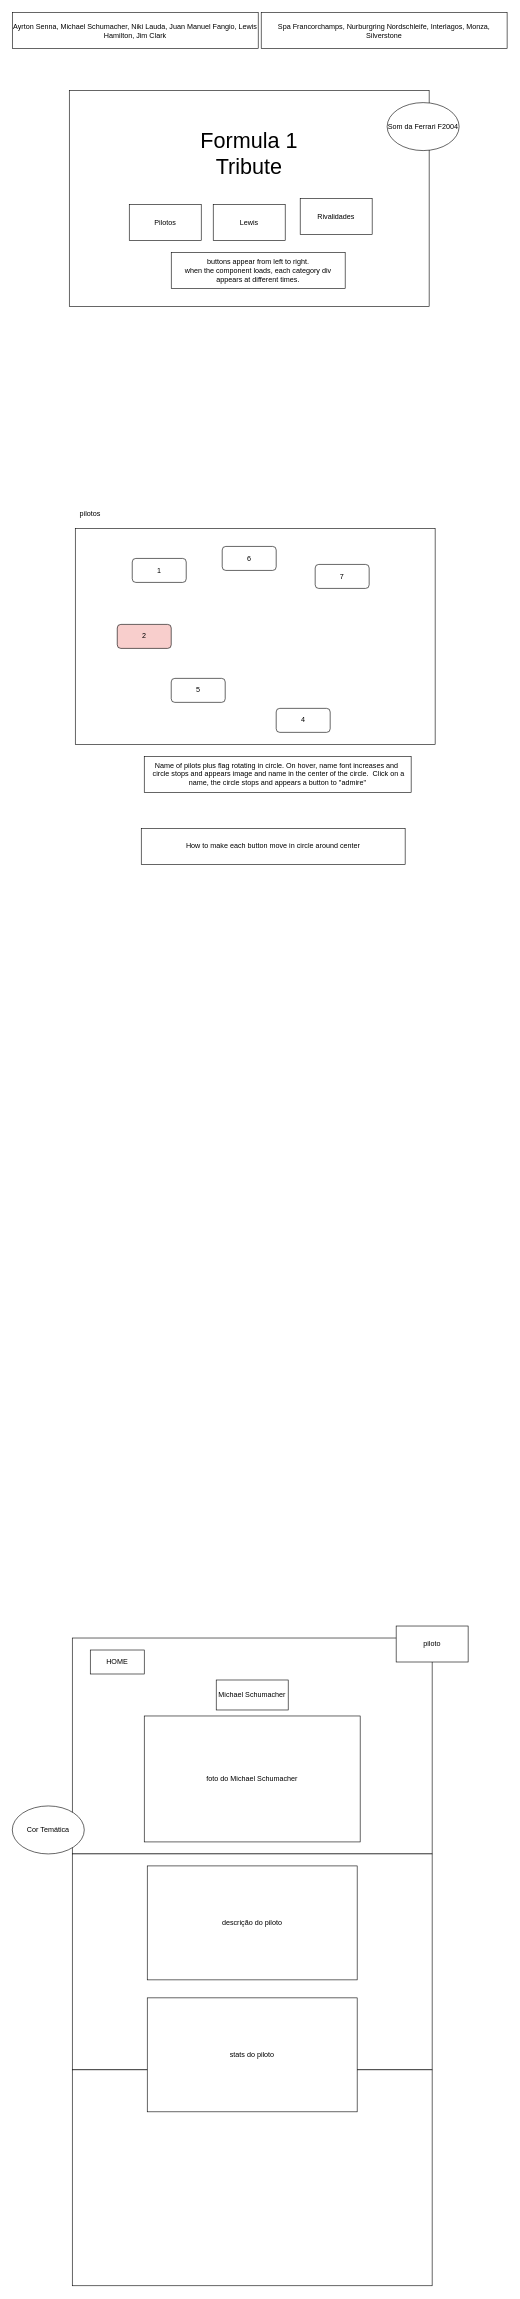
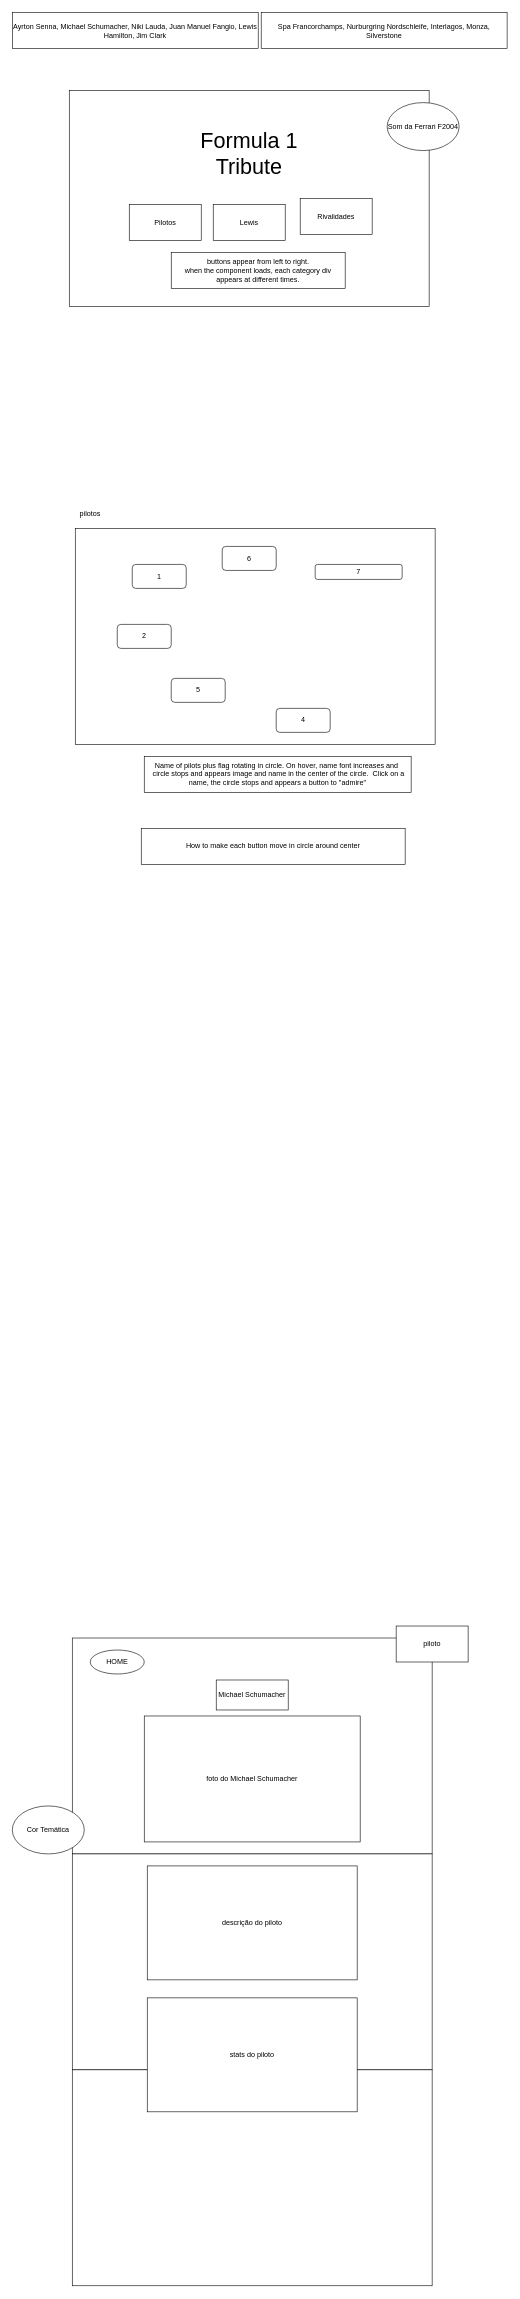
node "1": moved (159, 570) -> (159, 576)
node "7": size 54x24 -> 87x15
node "2": fillcolor #f8cecc -> #ffffff
node "HOME": shape rectangle -> ellipse
